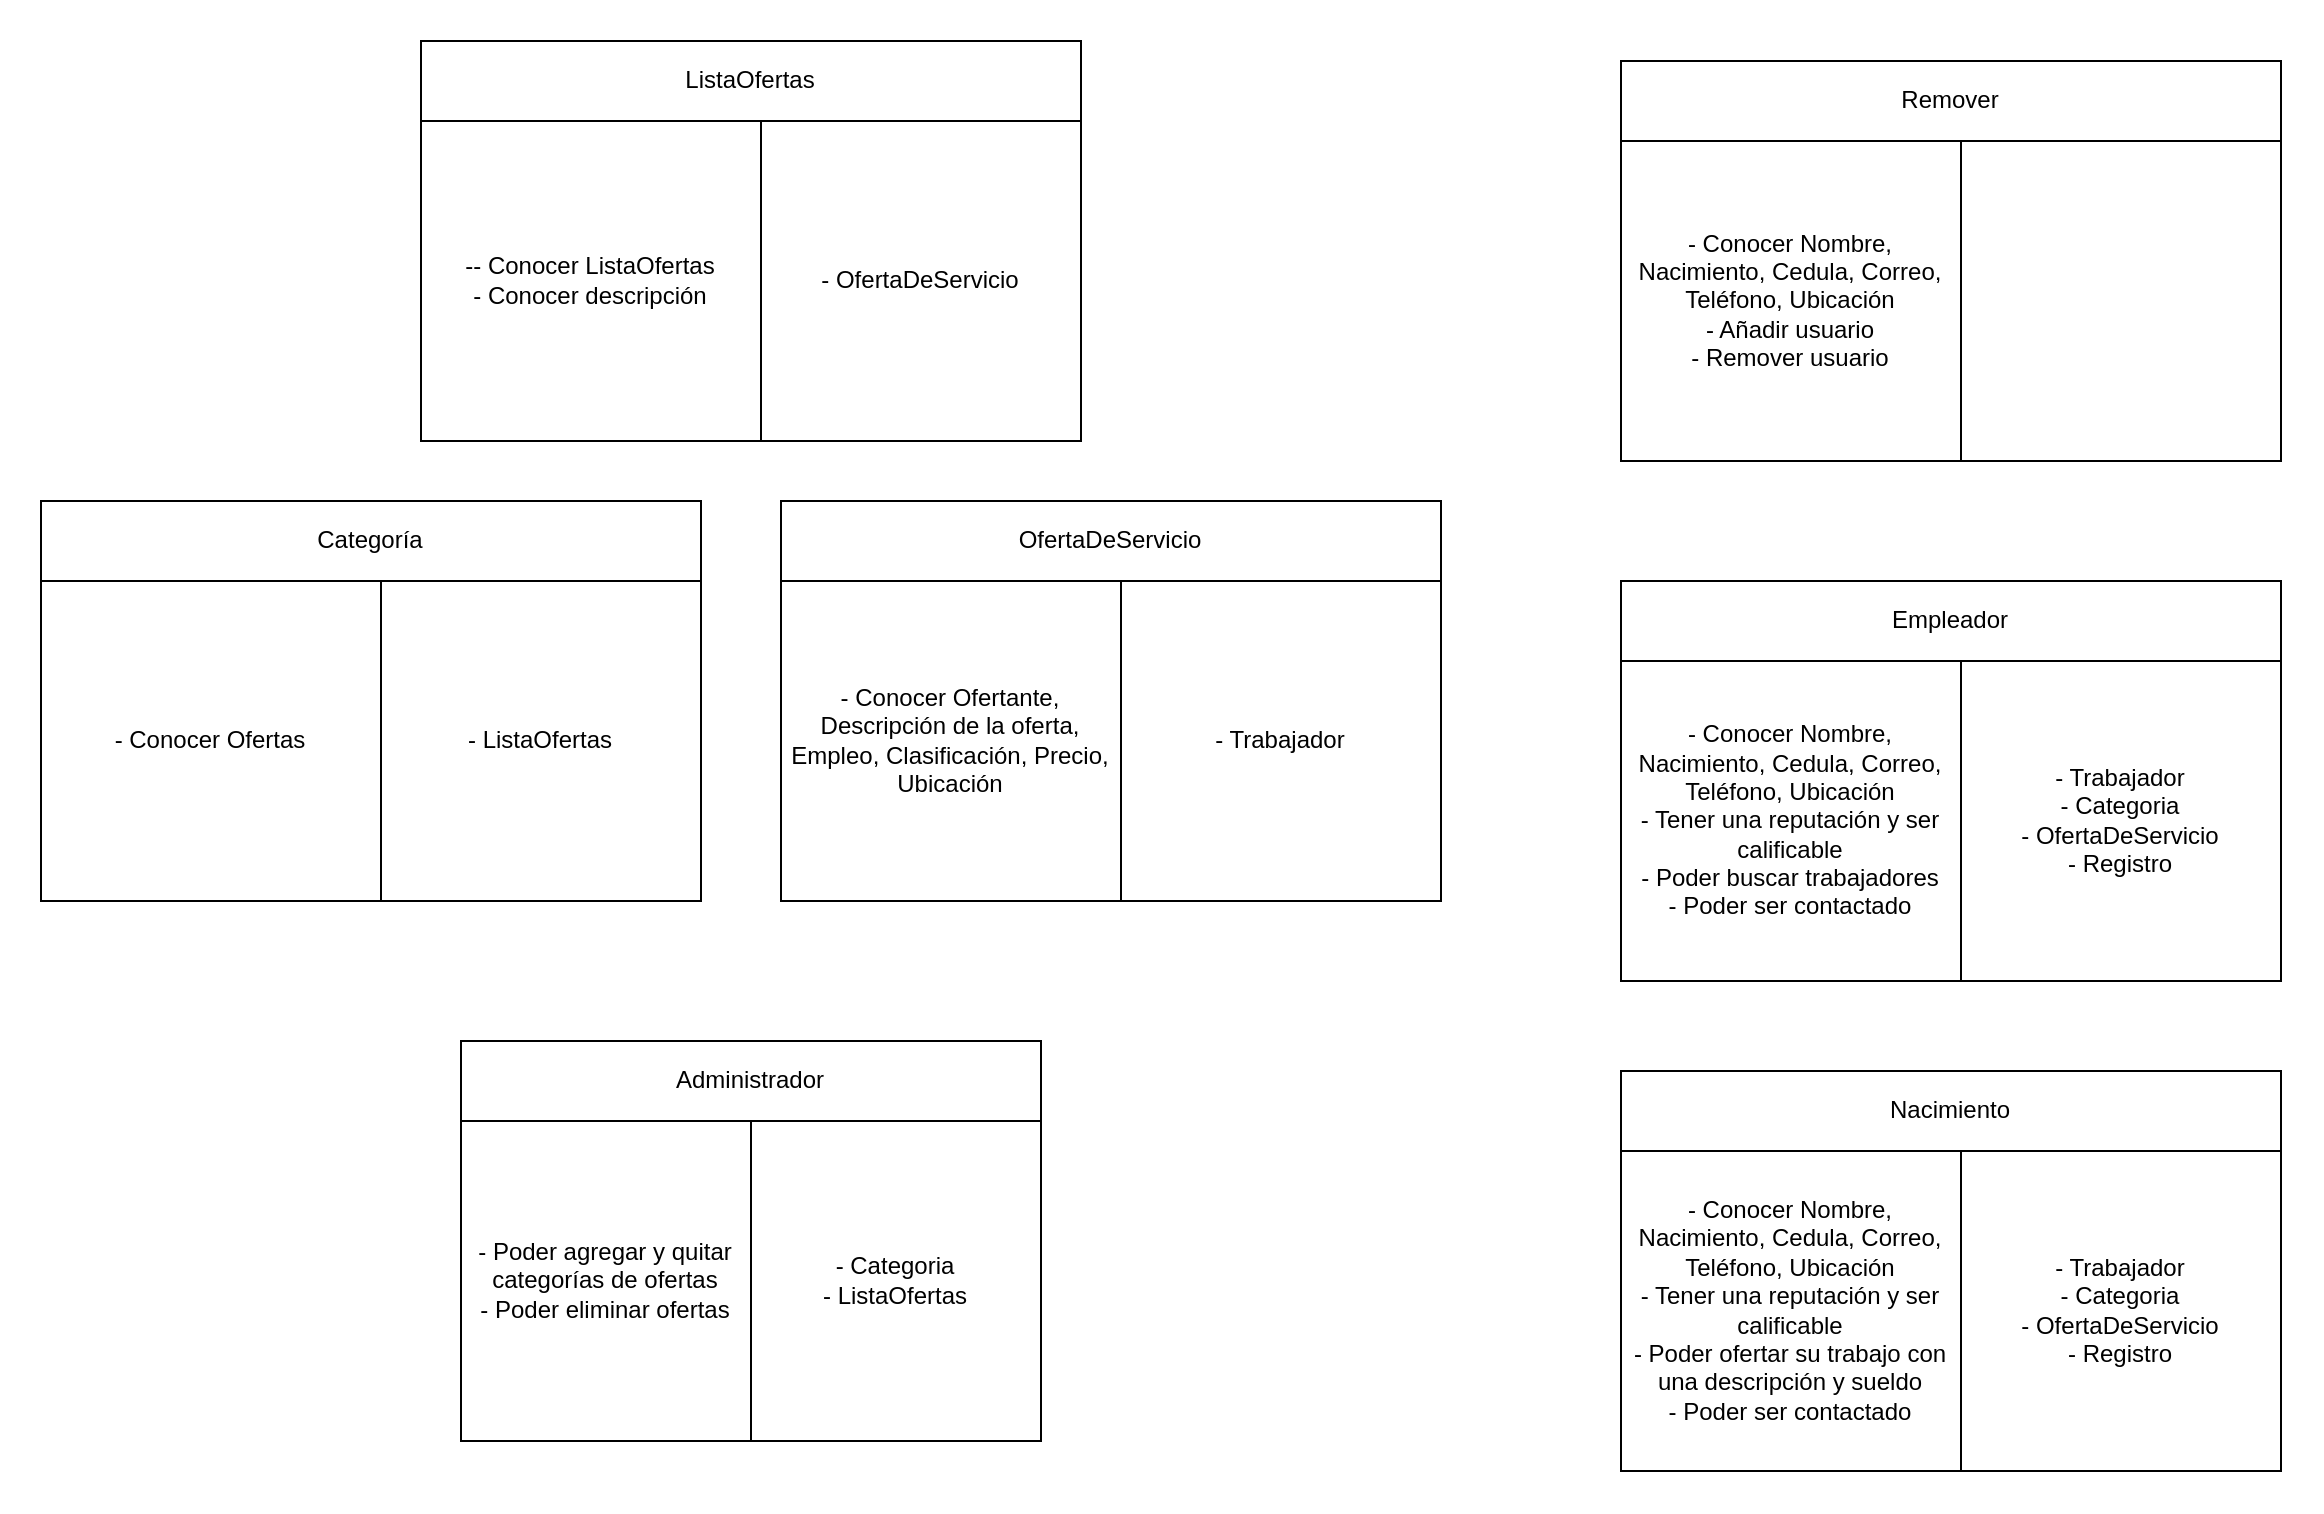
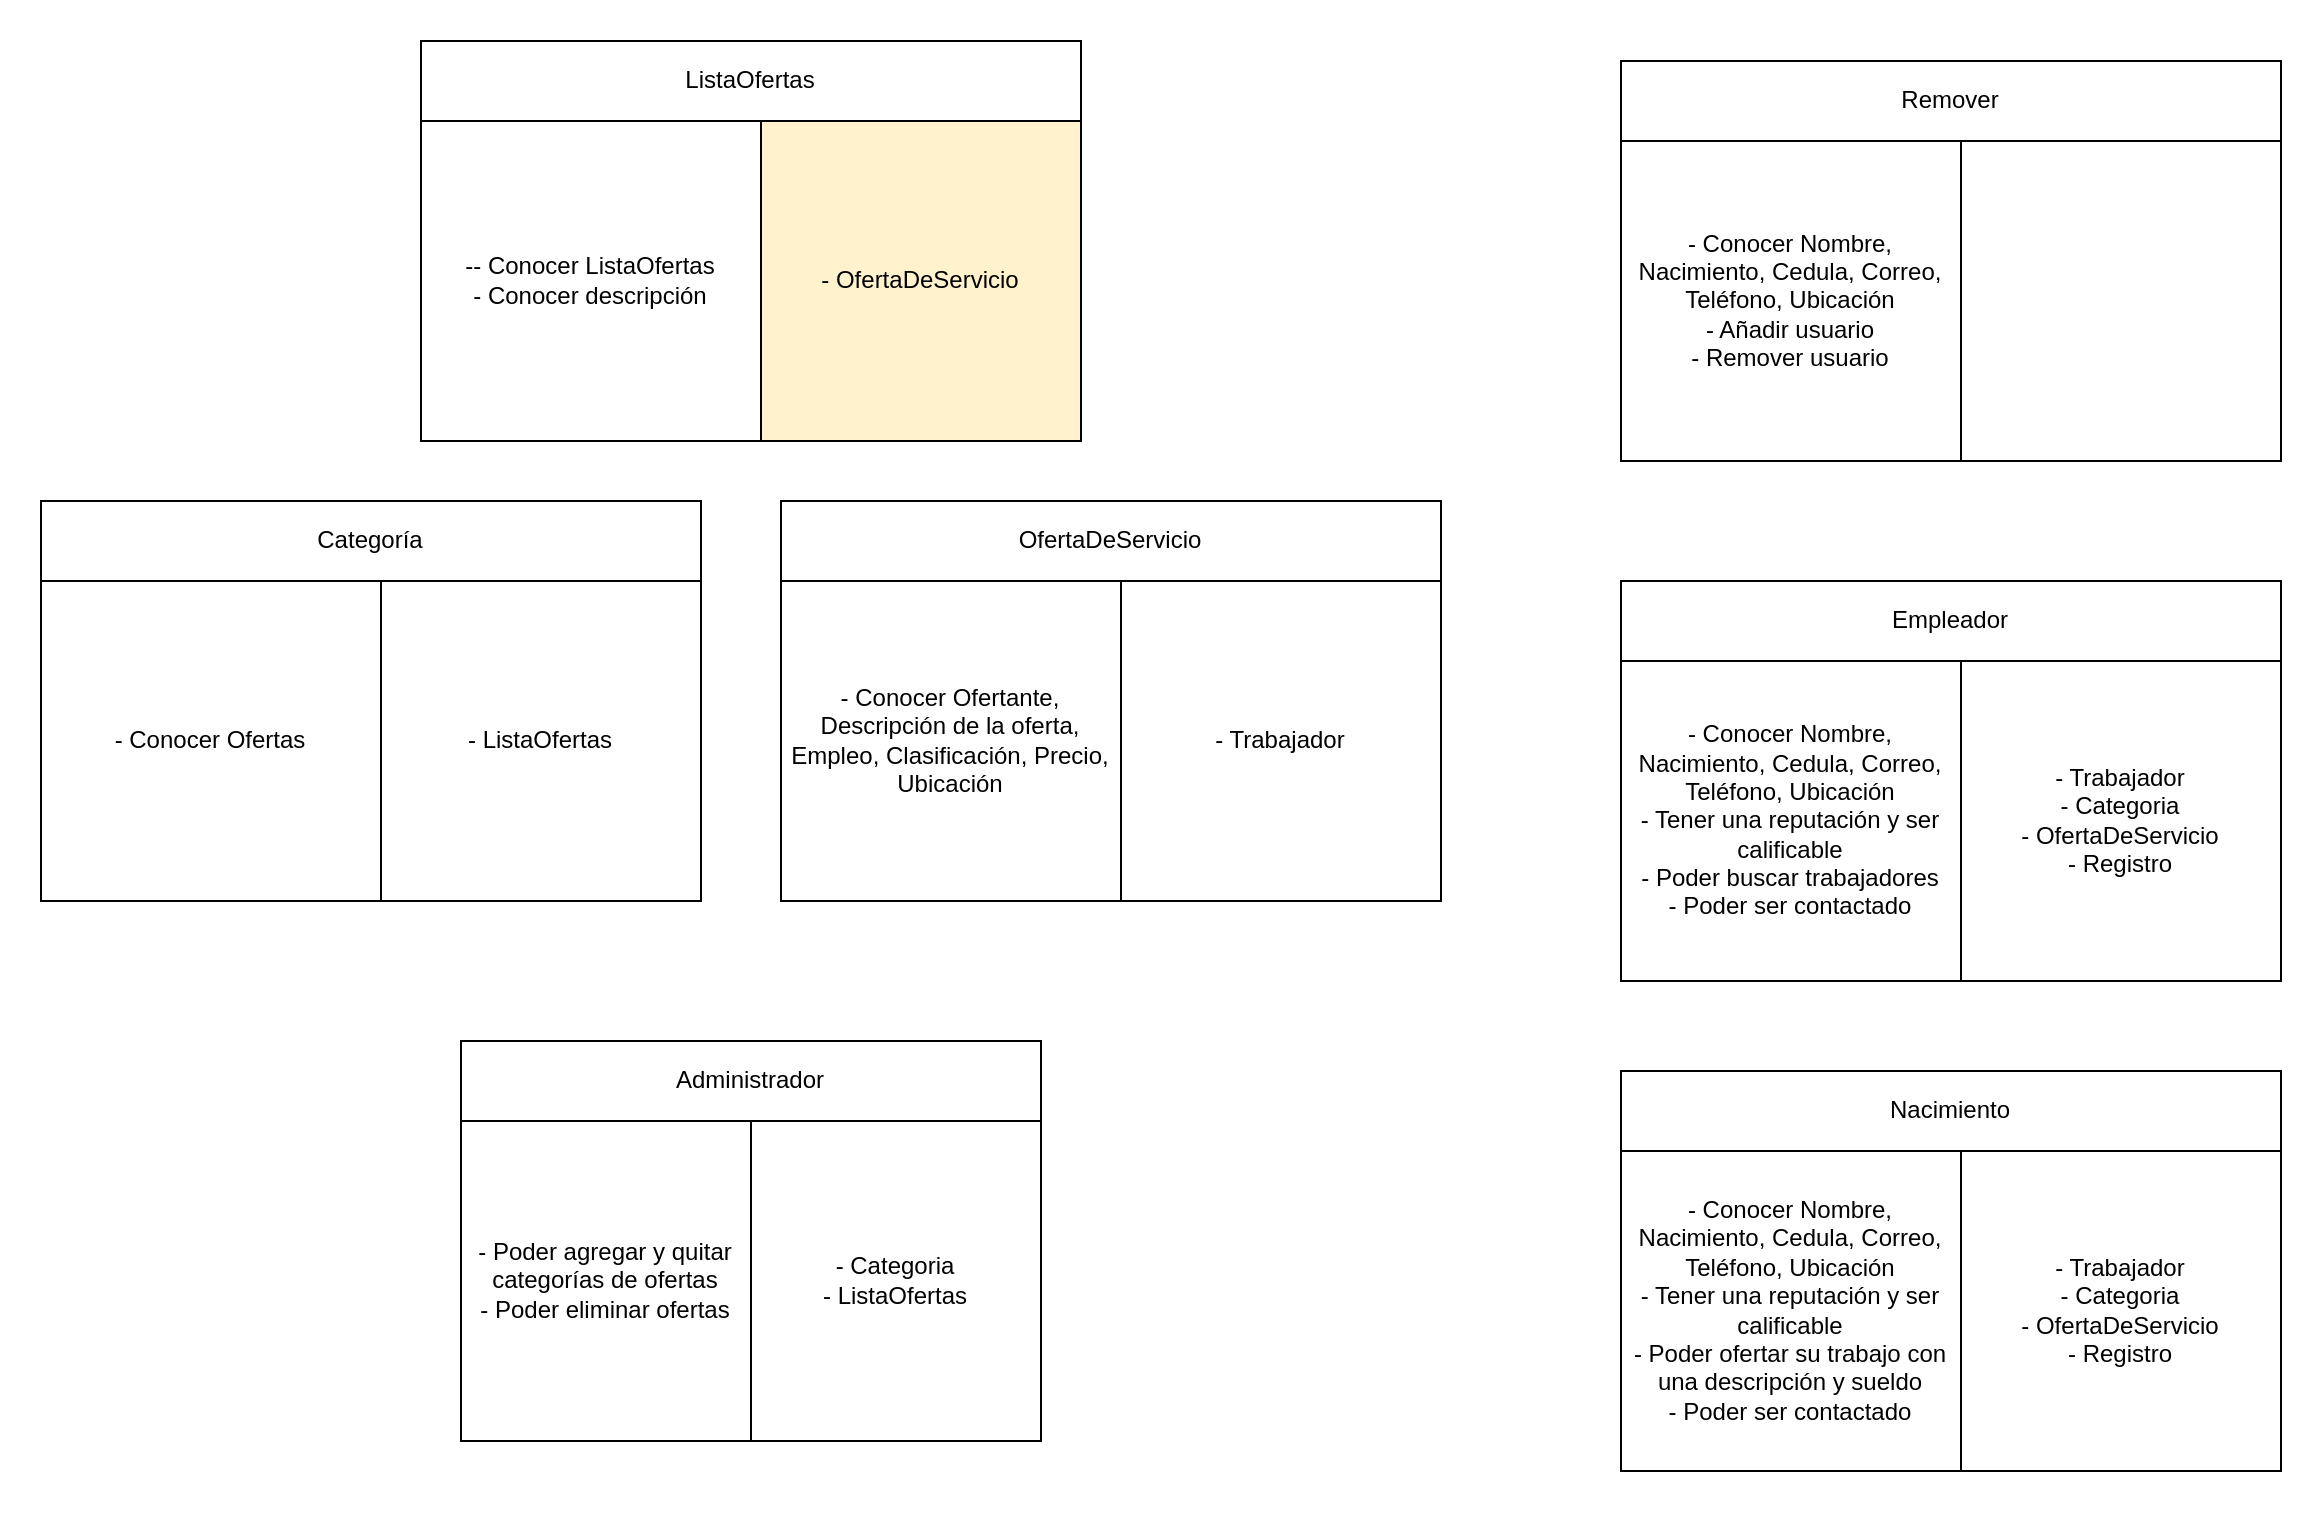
node "- OfertaDeServicio": fillcolor #ffffff -> #fff2cc
